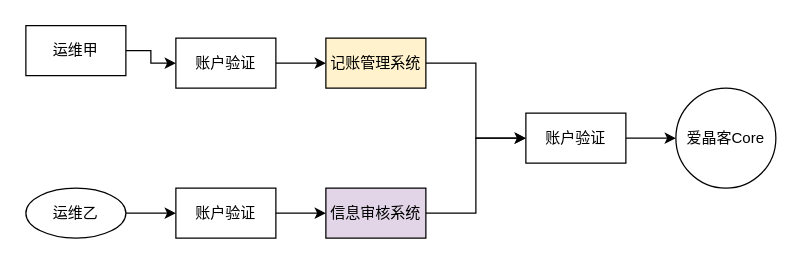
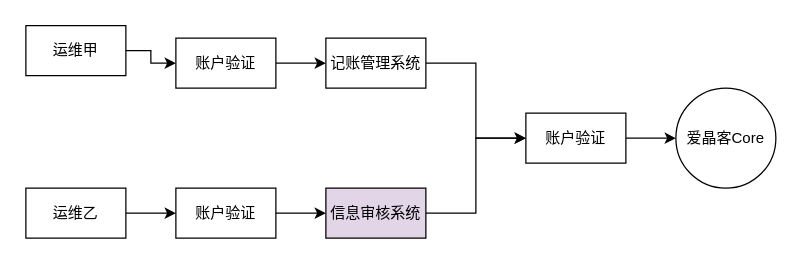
node "记账管理系统": fillcolor #fff2cc -> #ffffff
node "运维乙": shape ellipse -> rectangle
